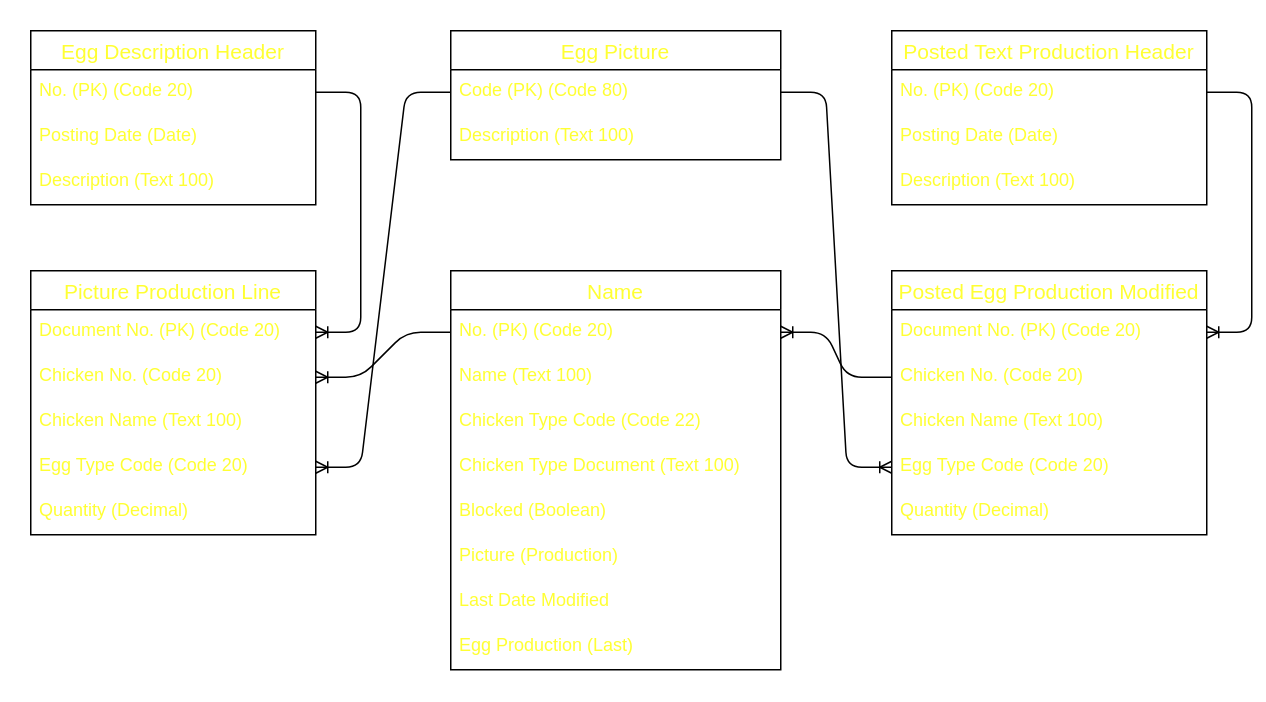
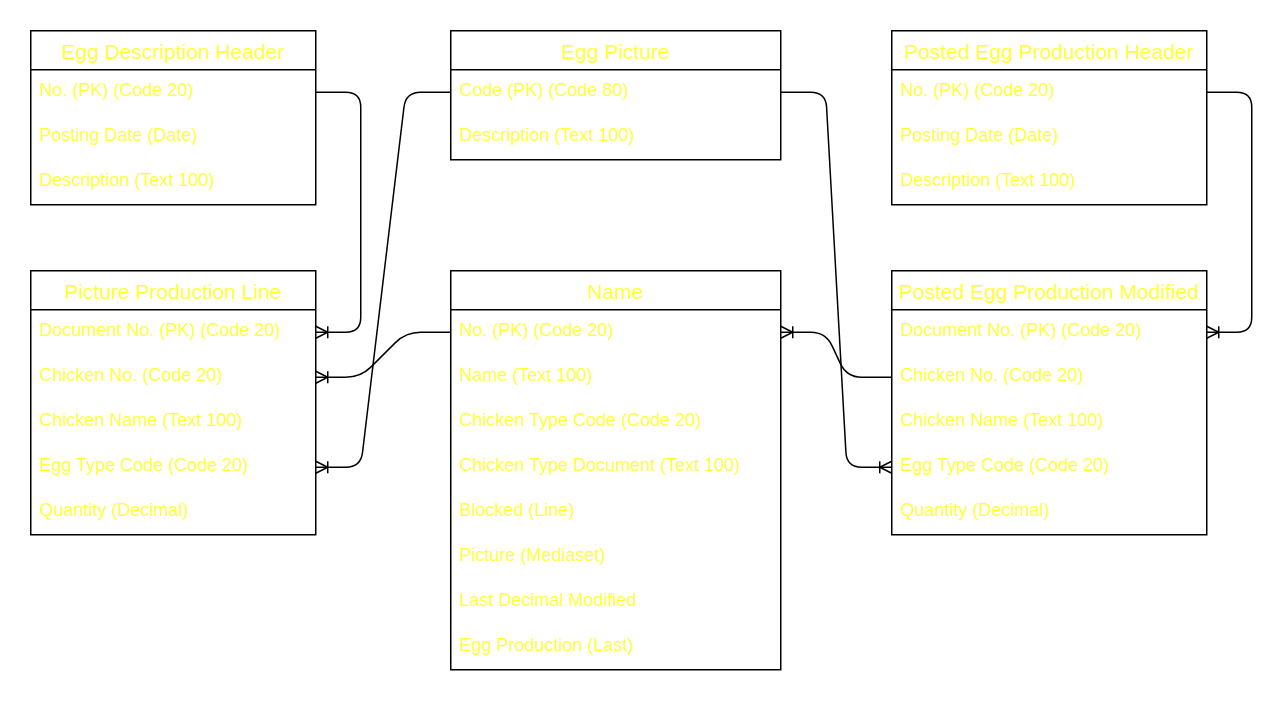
node "Posted Text Production Header": label "Posted Text Production Header" -> "Posted Egg Production Header"
node "Chicken Type Code (Code 22)": label "Chicken Type Code (Code 22)" -> "Chicken Type Code (Code 20)"
node "Blocked (Boolean)": label "Blocked (Boolean)" -> "Blocked (Line)"
node "Picture (Production)": label "Picture (Production)" -> "Picture (Mediaset)"
node "Last Date Modified": label "Last Date Modified" -> "Last Decimal Modified"
